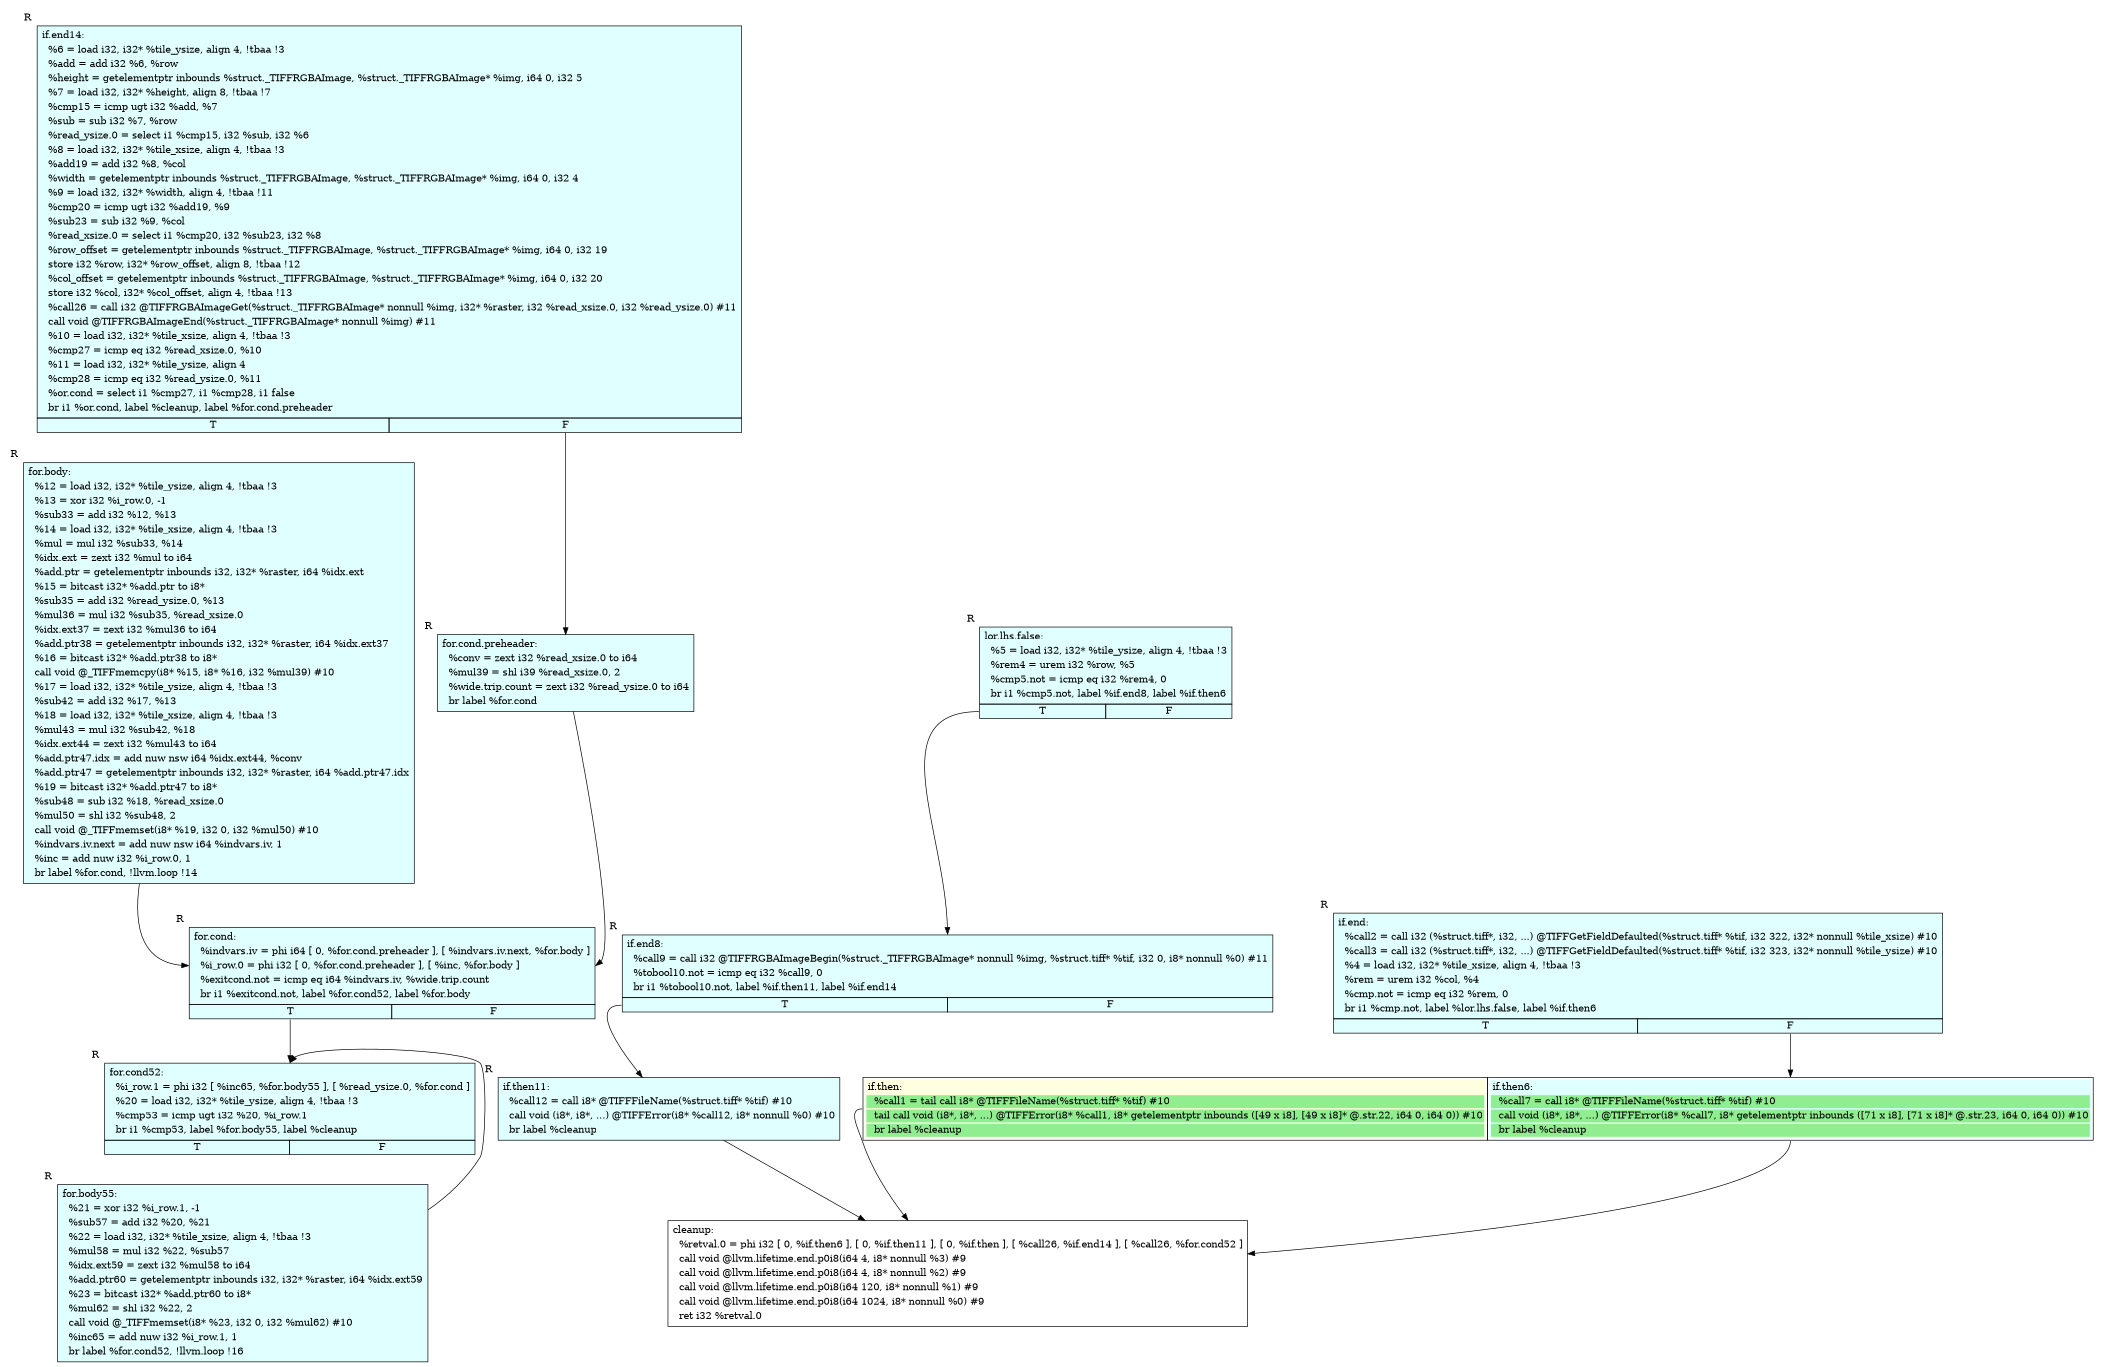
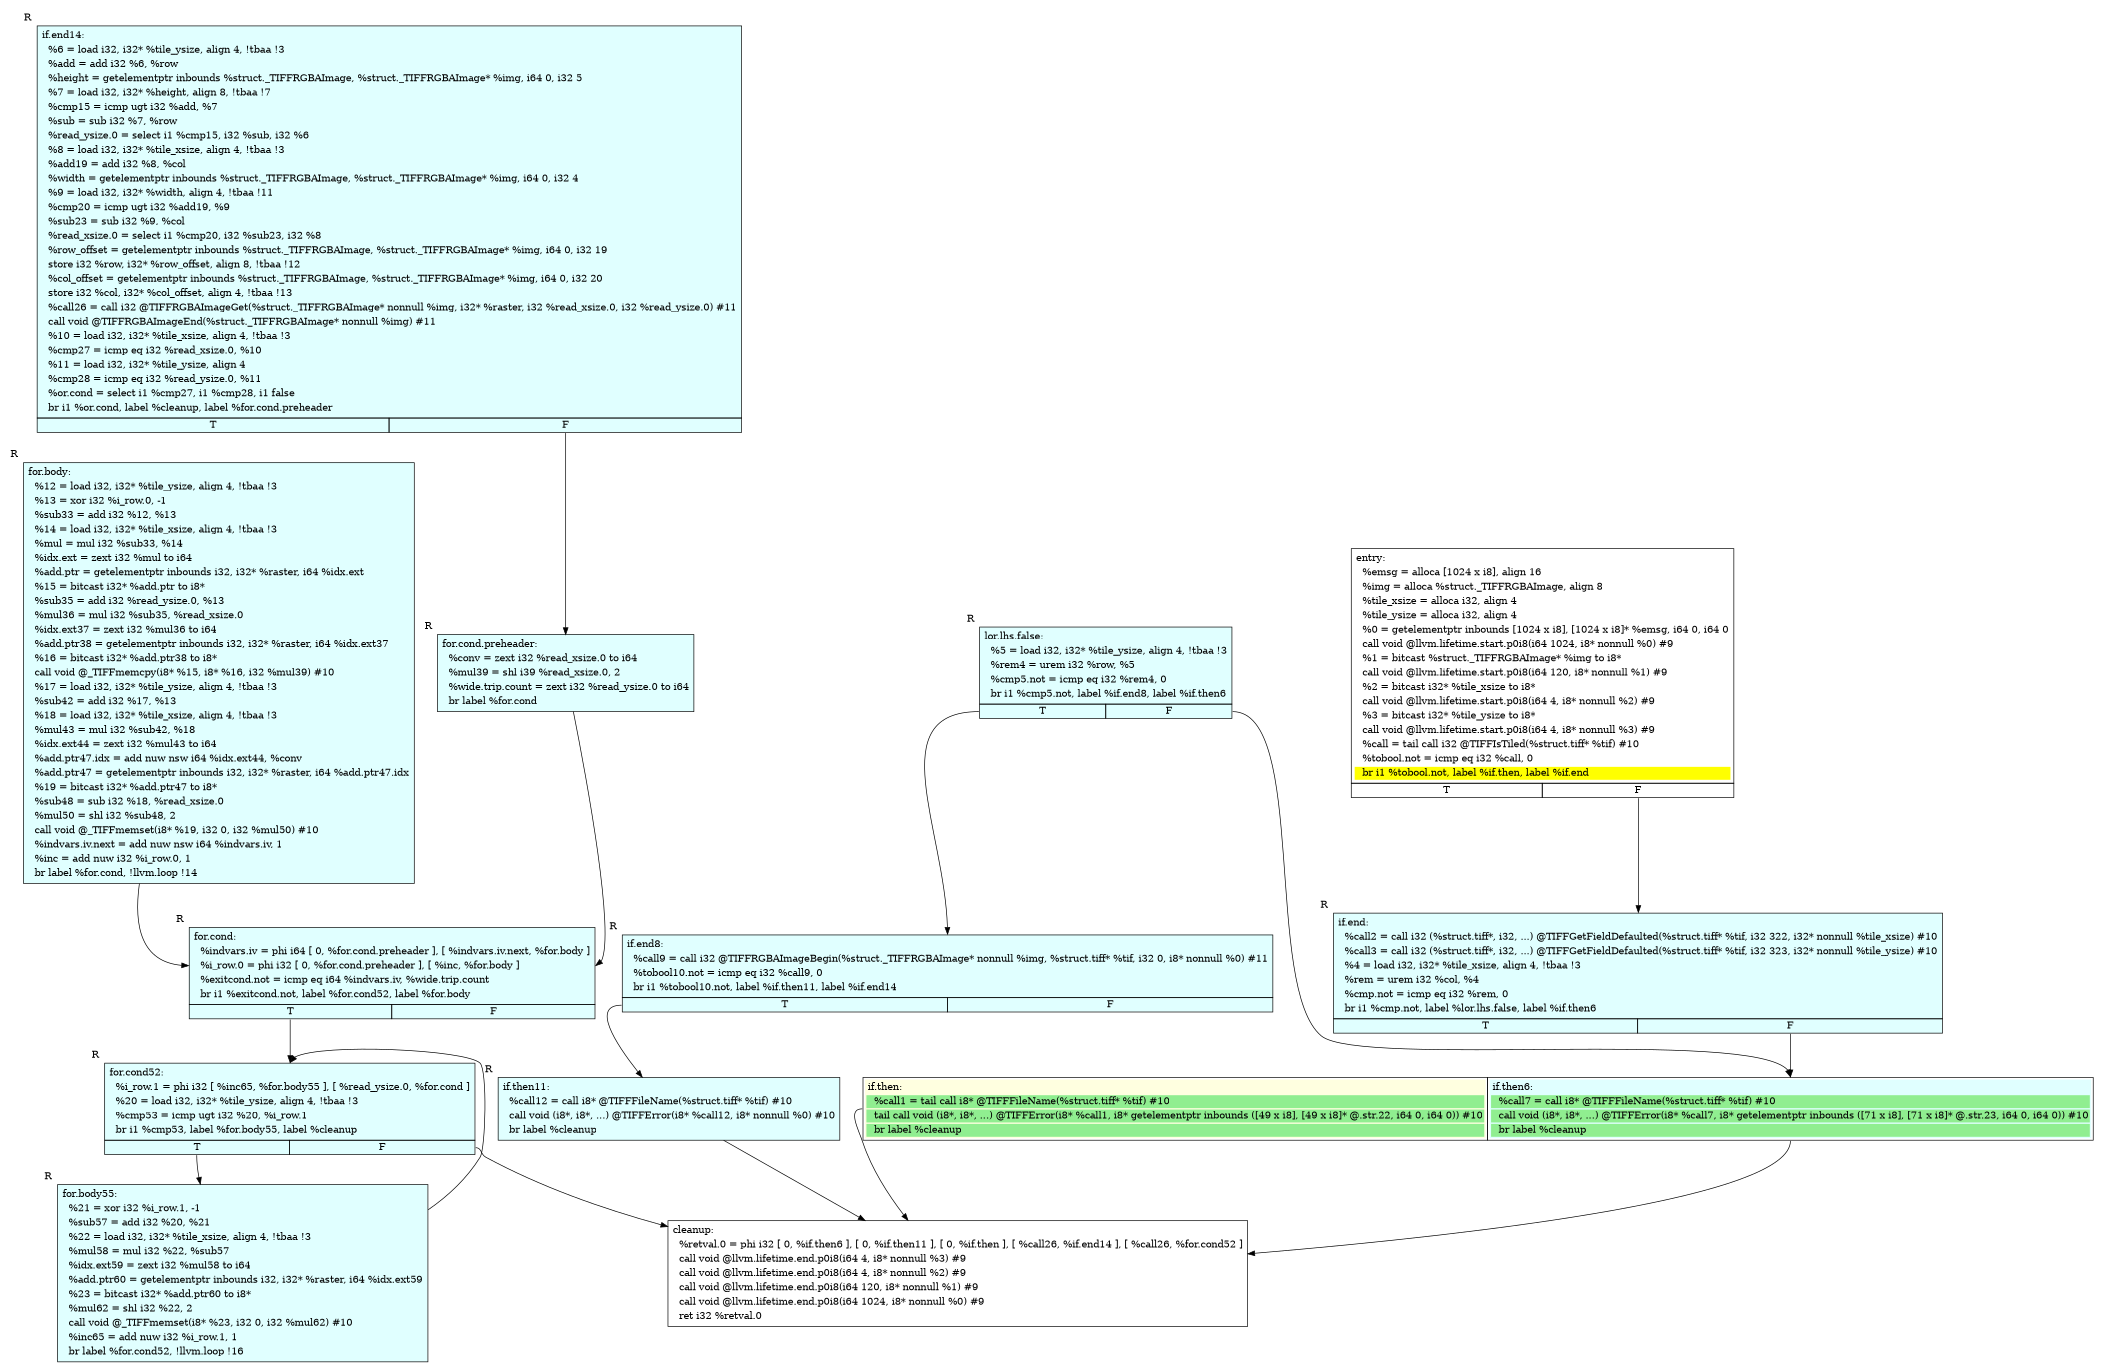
node "entry:": added
edge "lor.lhs.false:" -> "if.then:": added
edge "for.cond52:" -> "for.body55:": added
edge "for.cond52:" -> "cleanup:": added
